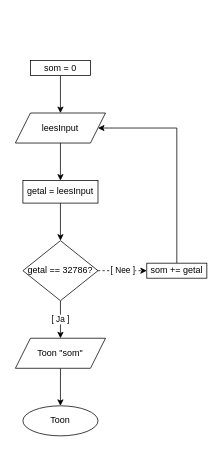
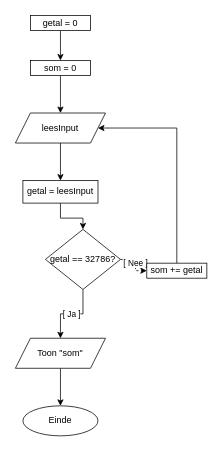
node "getal = 0": added
edge "getal = 0" -> "som = 0": added
node "getal == 32786?": moved (60, 270) -> (83, 259)
node "Toon": label "Toon" -> "Einde"
